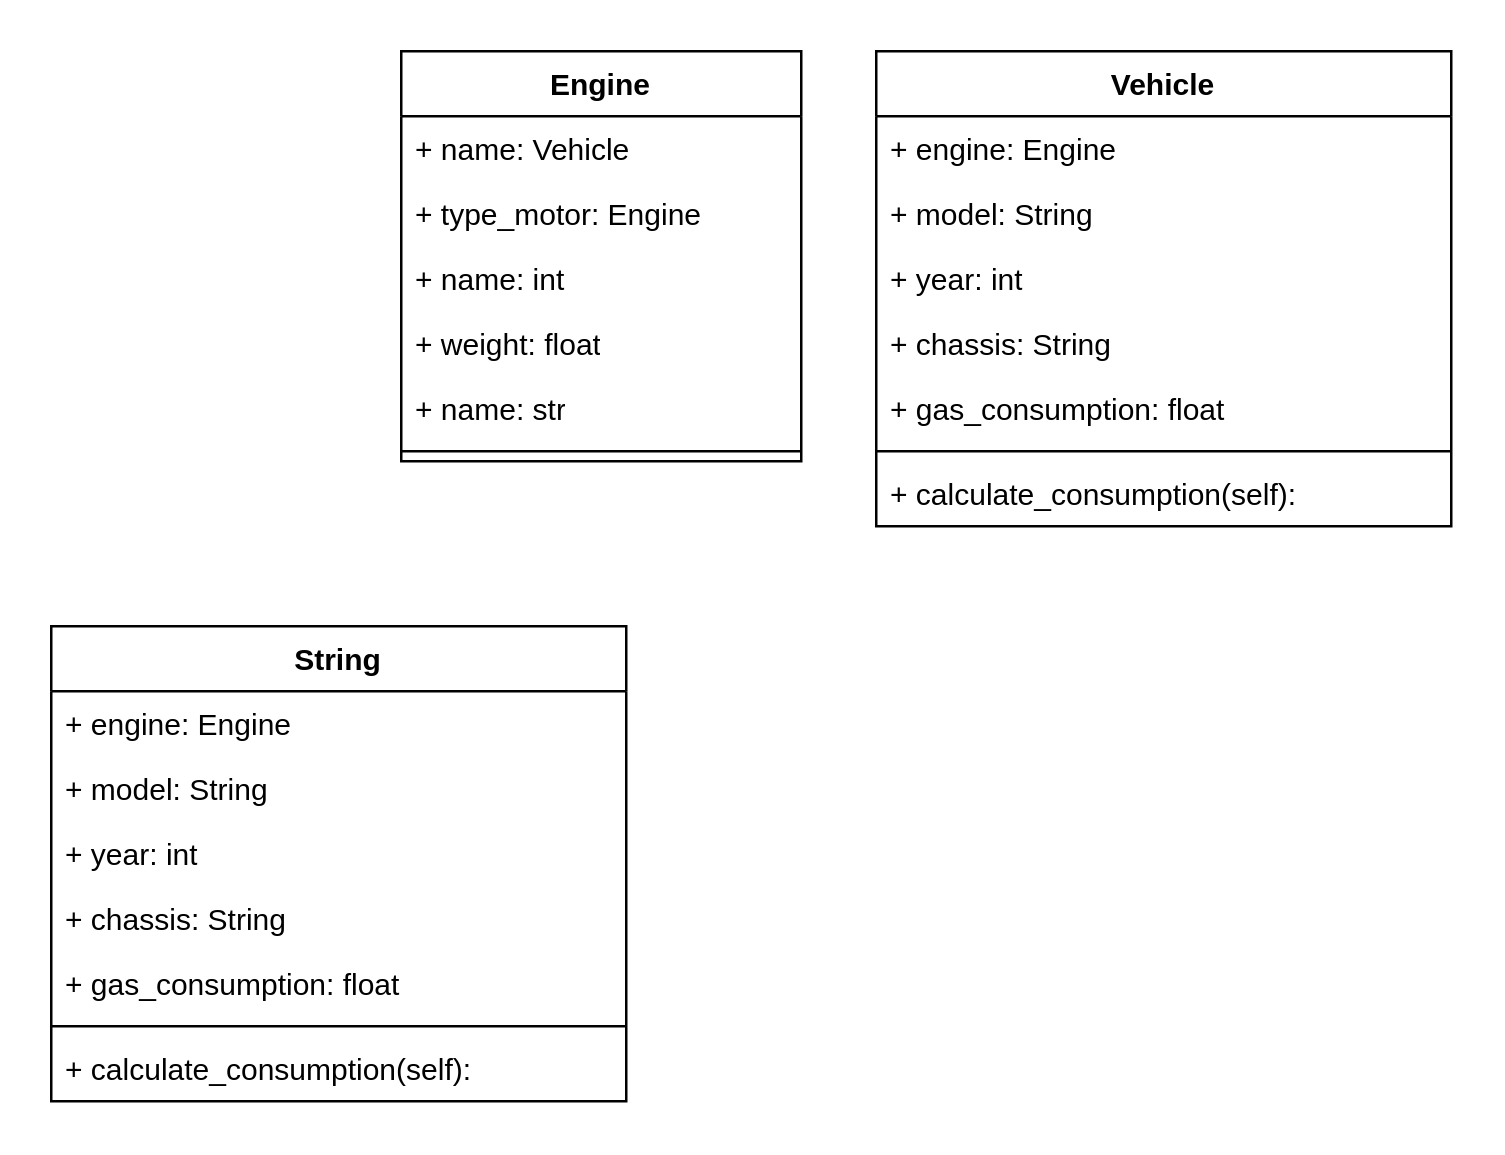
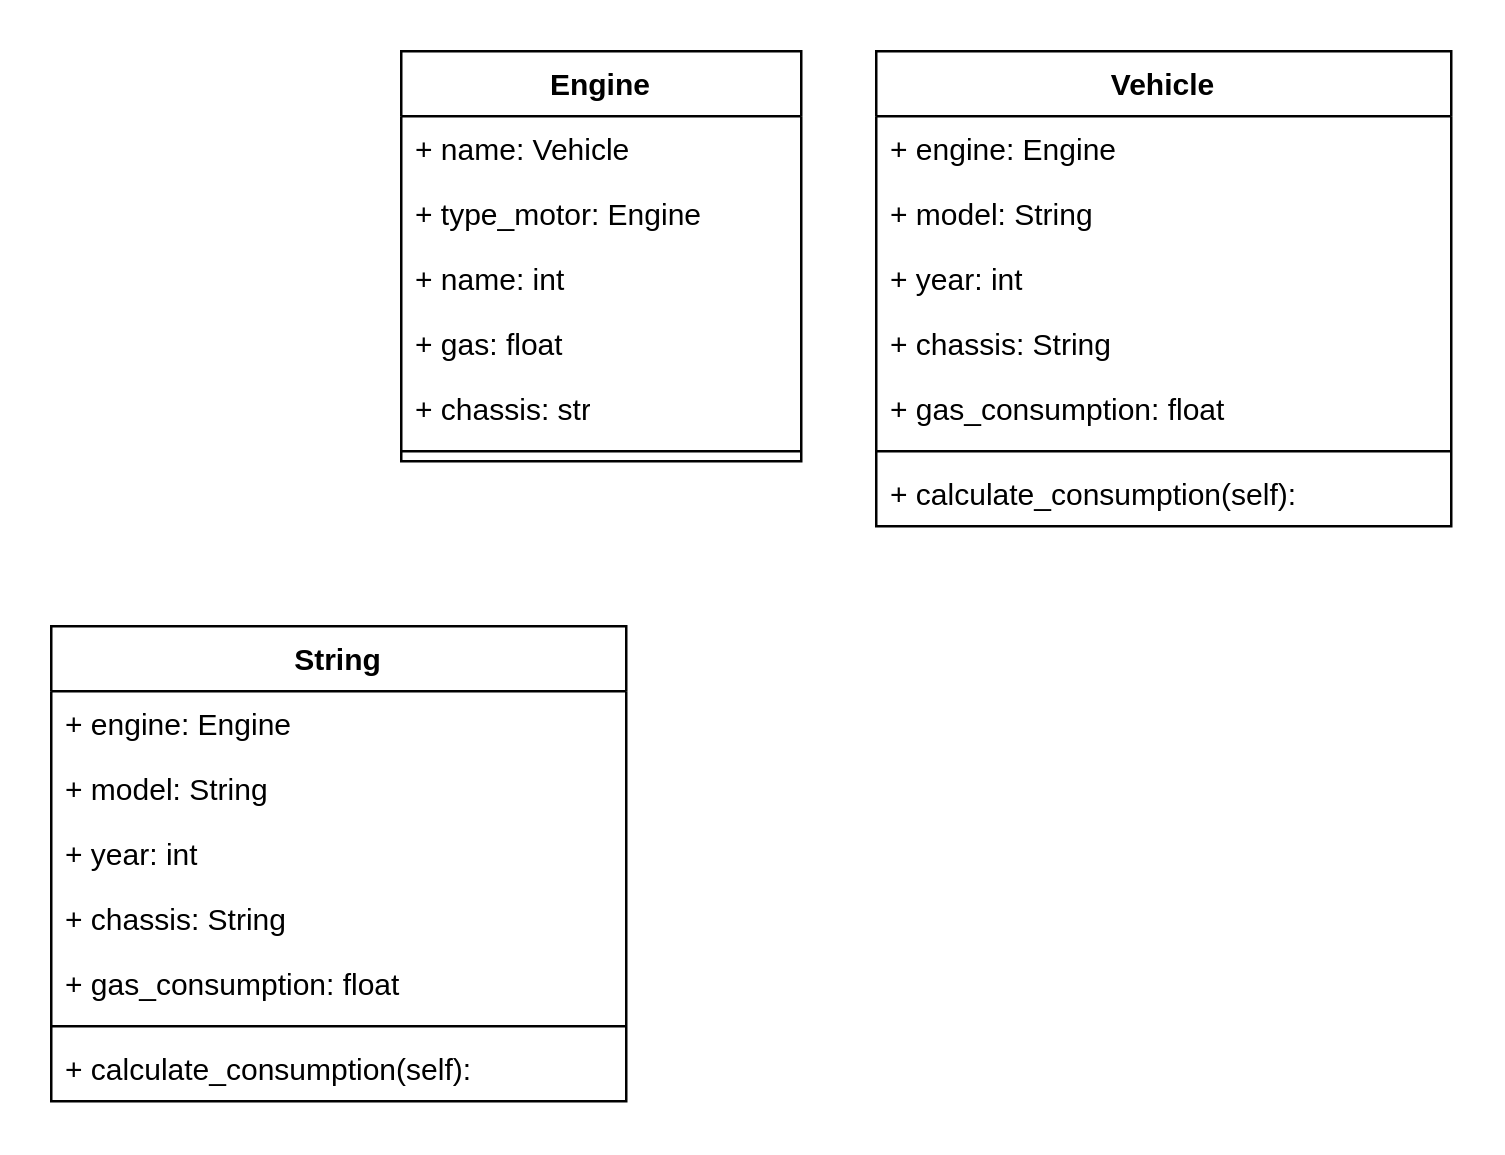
node "+ weight: float": label "+ weight: float" -> "+ gas: float"
node "+ name: str": label "+ name: str" -> "+ chassis: str"
